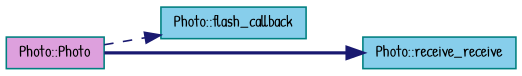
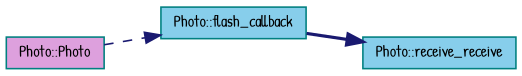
edge "Photo::Photo" -> "Photo::receive_receive": now "Photo::flash_callback" -> "Photo::receive_receive"
